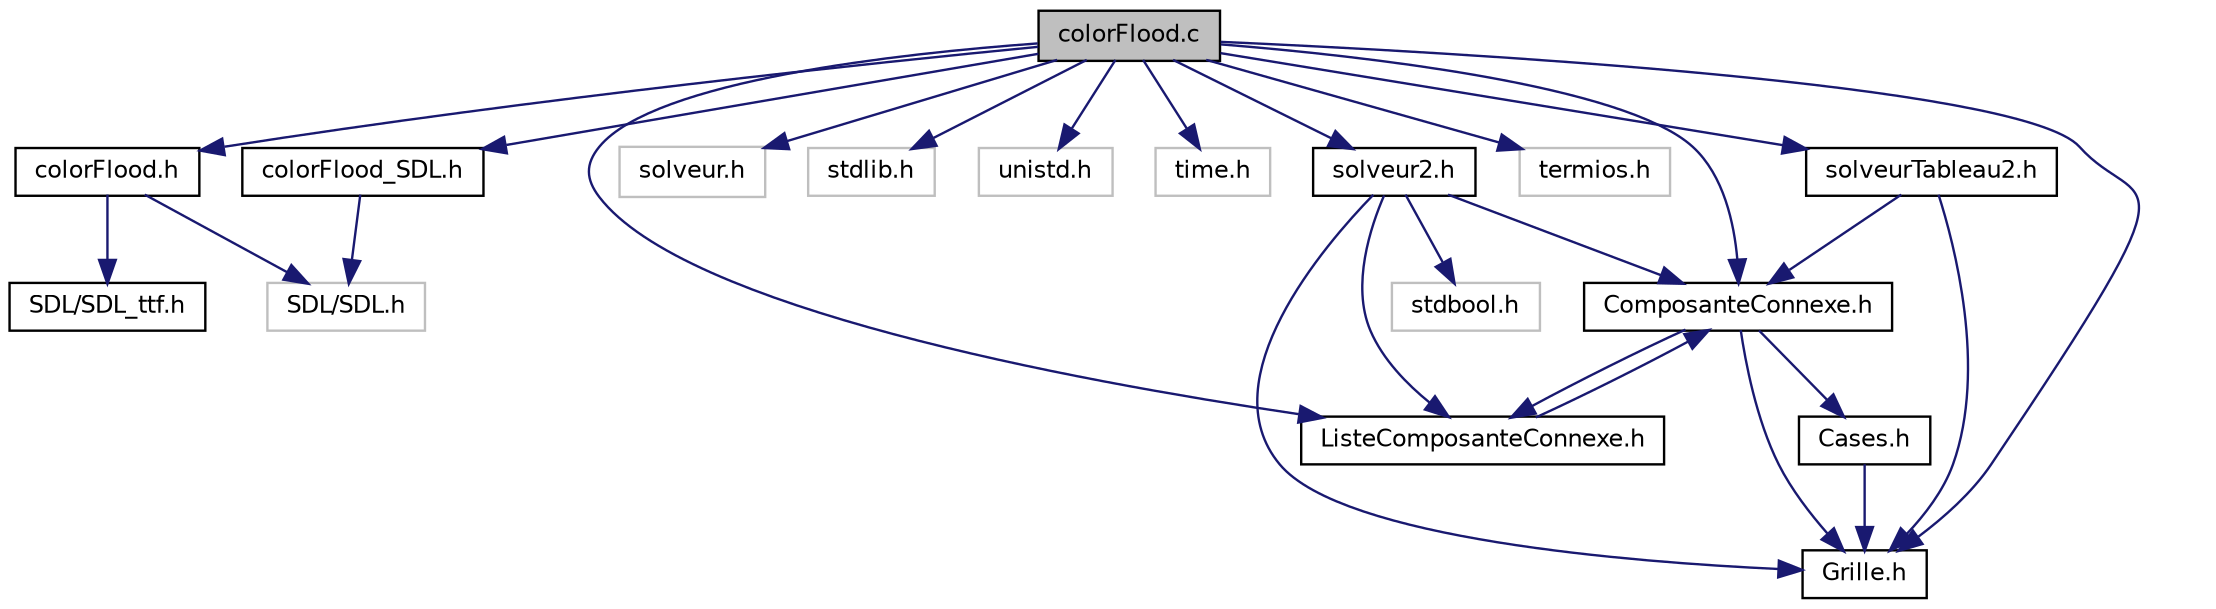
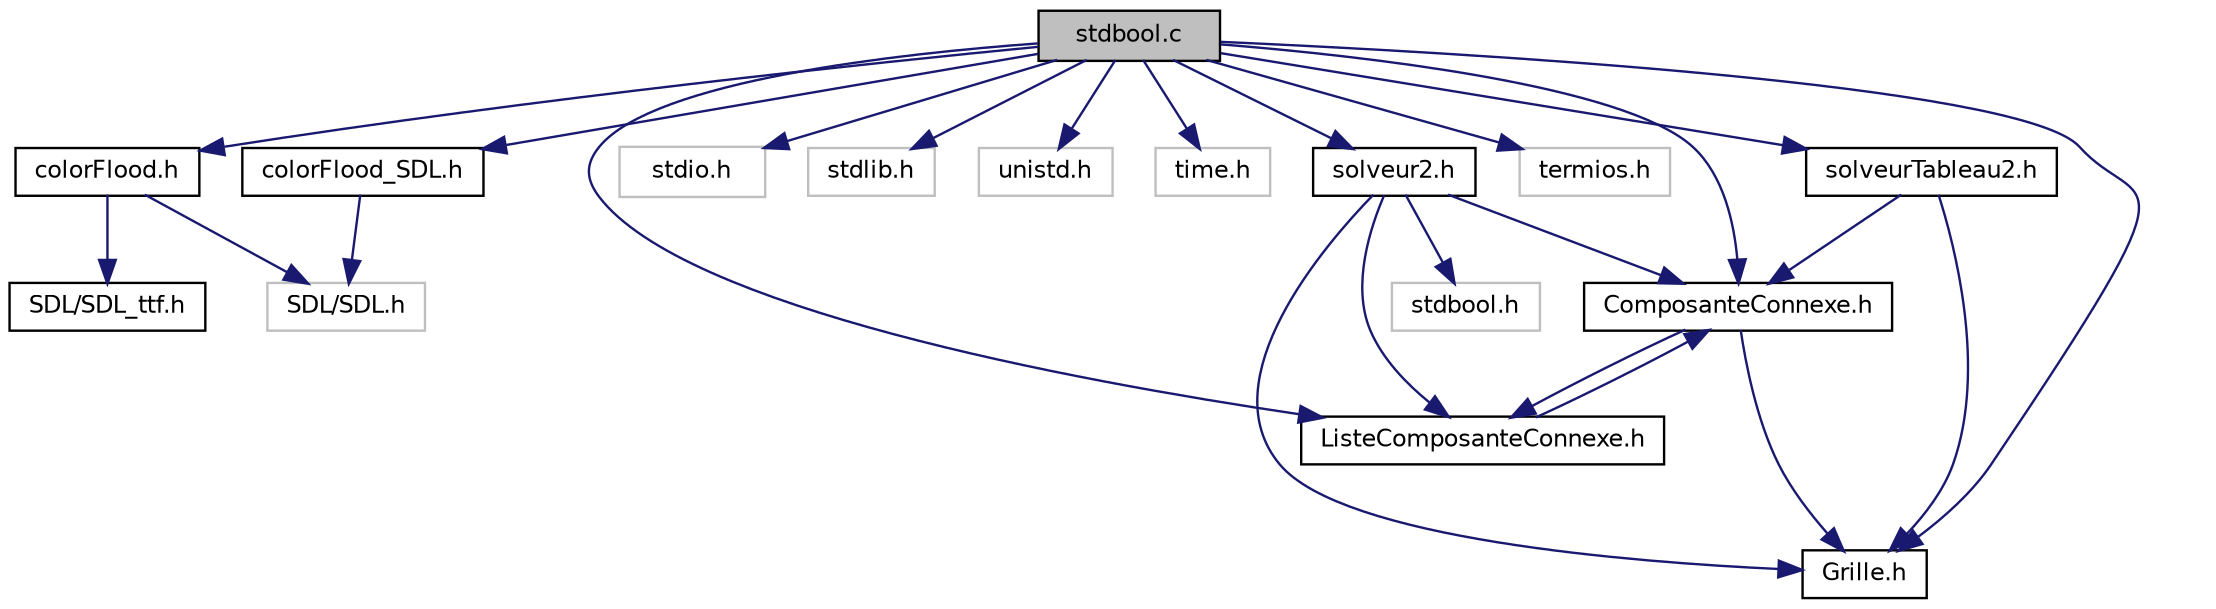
node "colorFlood.c": label "colorFlood.c" -> "stdbool.c"
node "solveur.h": label "solveur.h" -> "stdio.h"
node "Cases.h": removed
